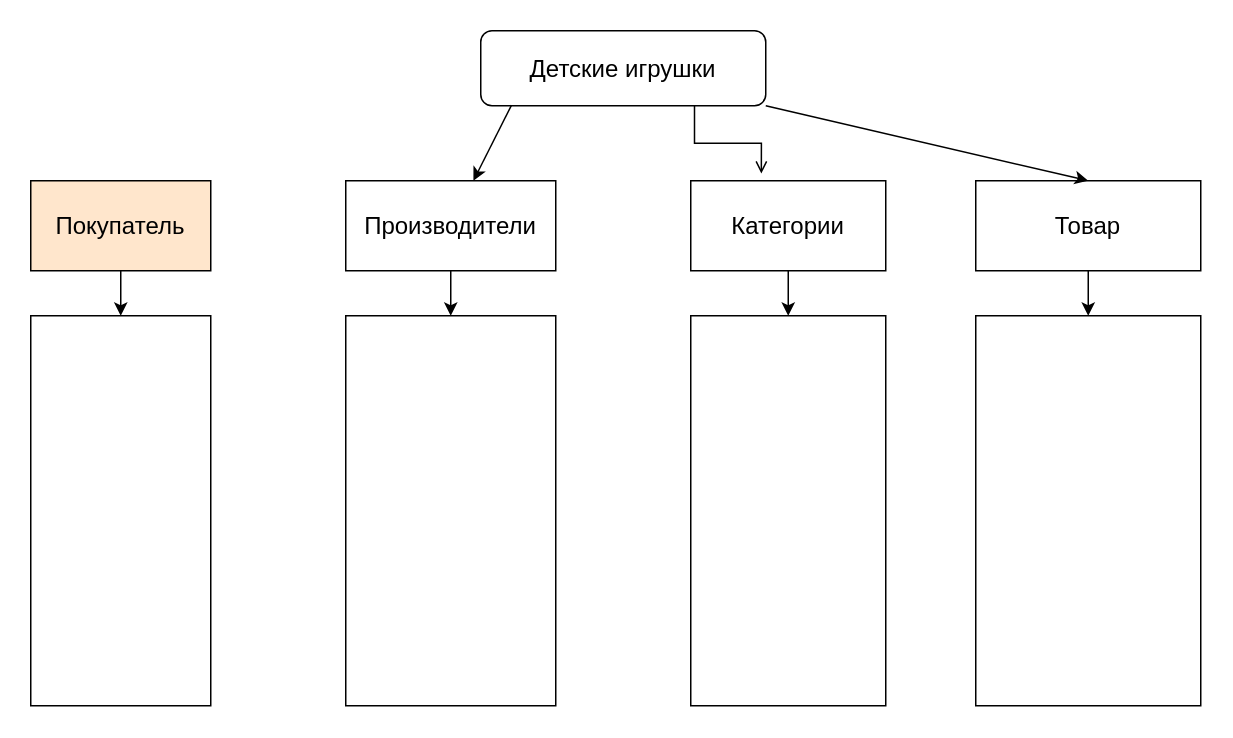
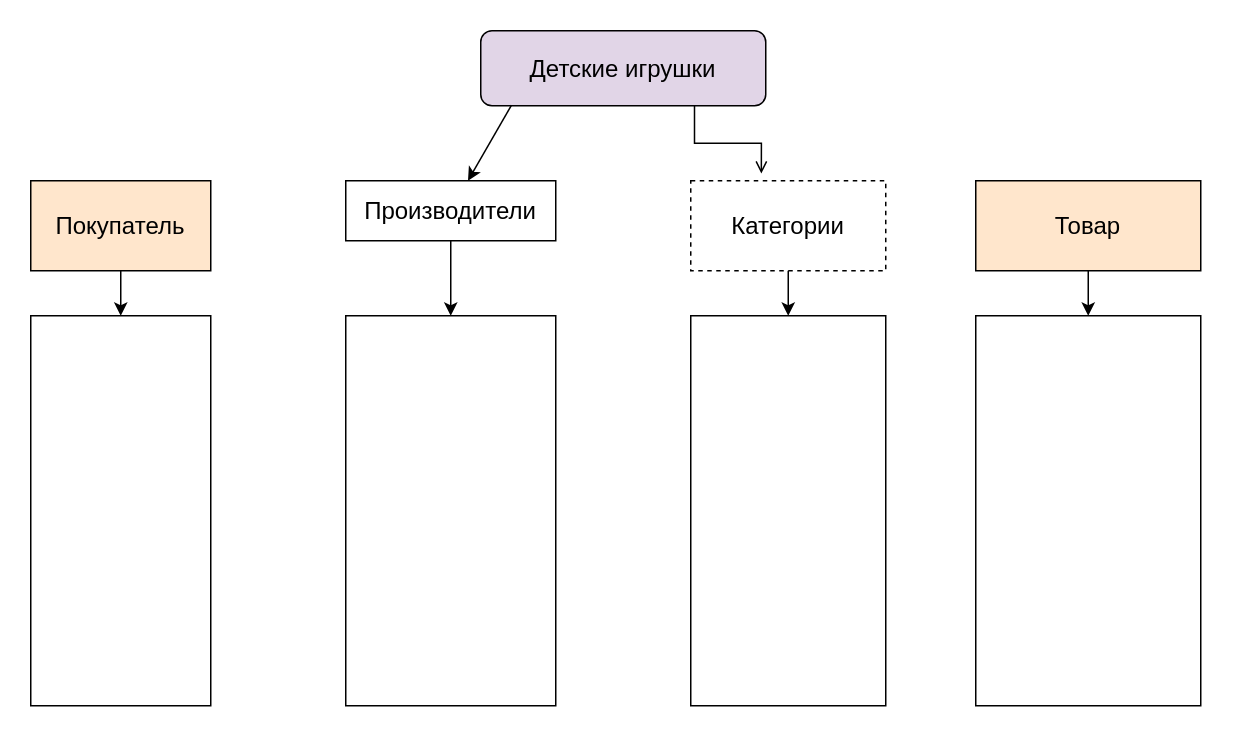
node "Детские игрушки": fillcolor #ffffff -> #e1d5e7
edge "Детские игрушки" -> "Товар": removed
node "Производители": size 210x90 -> 210x60
node "Категории": style solid -> dashed
node "Товар": fillcolor #ffffff -> #ffe6cc
